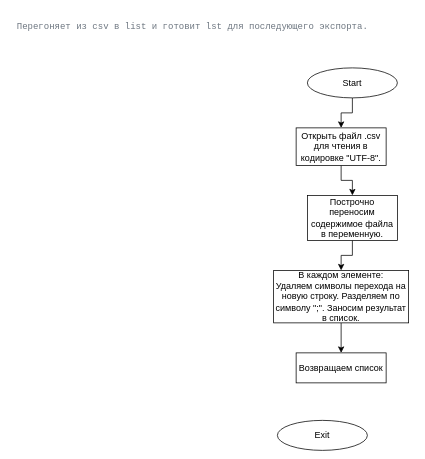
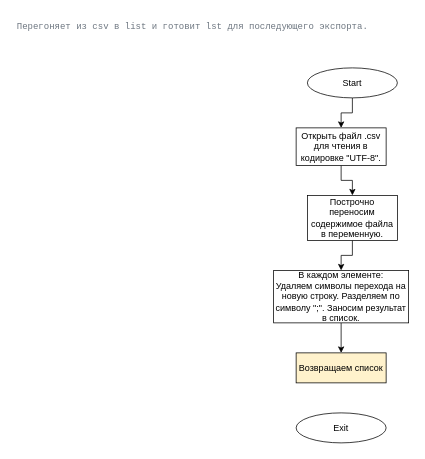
node "Возвращаем список": fillcolor #ffffff -> #fff2cc
node "Exit": moved (322, 435) -> (341, 428)
